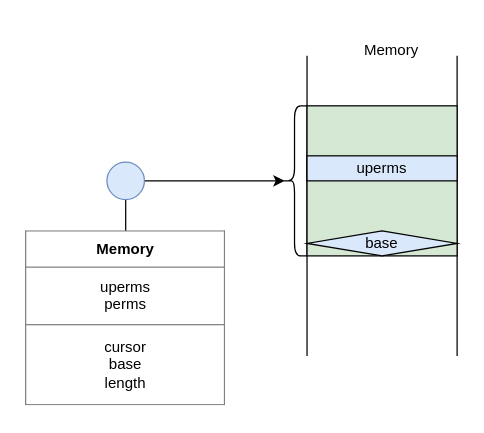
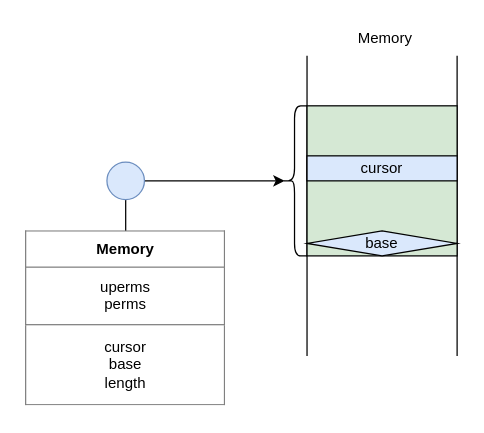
node "Memory": moved (399, 51) -> (393, 38)
node "uperms": label "uperms" -> "cursor"
